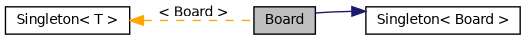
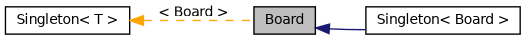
edge "Board" -> "Singleton< Board >": reversed
